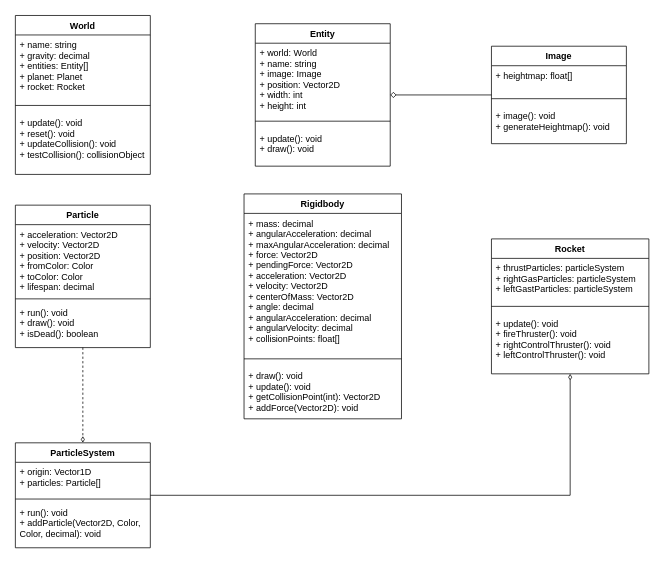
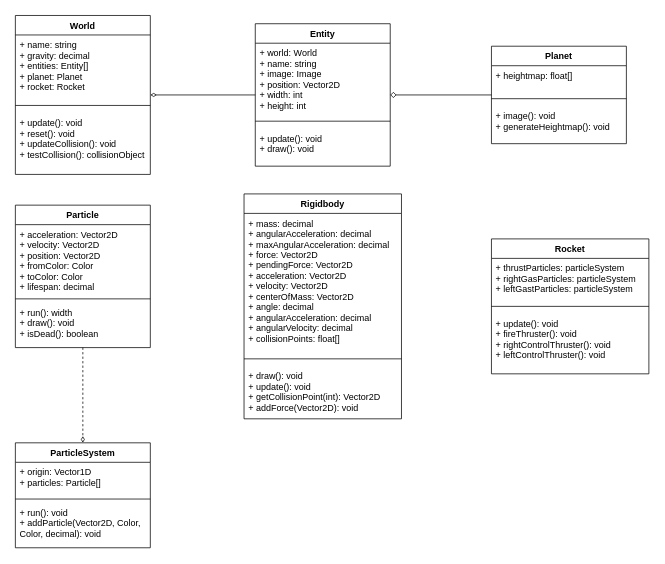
node "Image": label "Image" -> "Planet"
edge "Entity" -> "World": added
node "+ run(): void + draw(): void + isDead(): boolean": label "+ run(): void + draw(): void + isDead(): boolean" -> "+ run(): width + draw(): void + isDead(): boolean"
edge "ParticleSystem" -> "Rocket": removed
